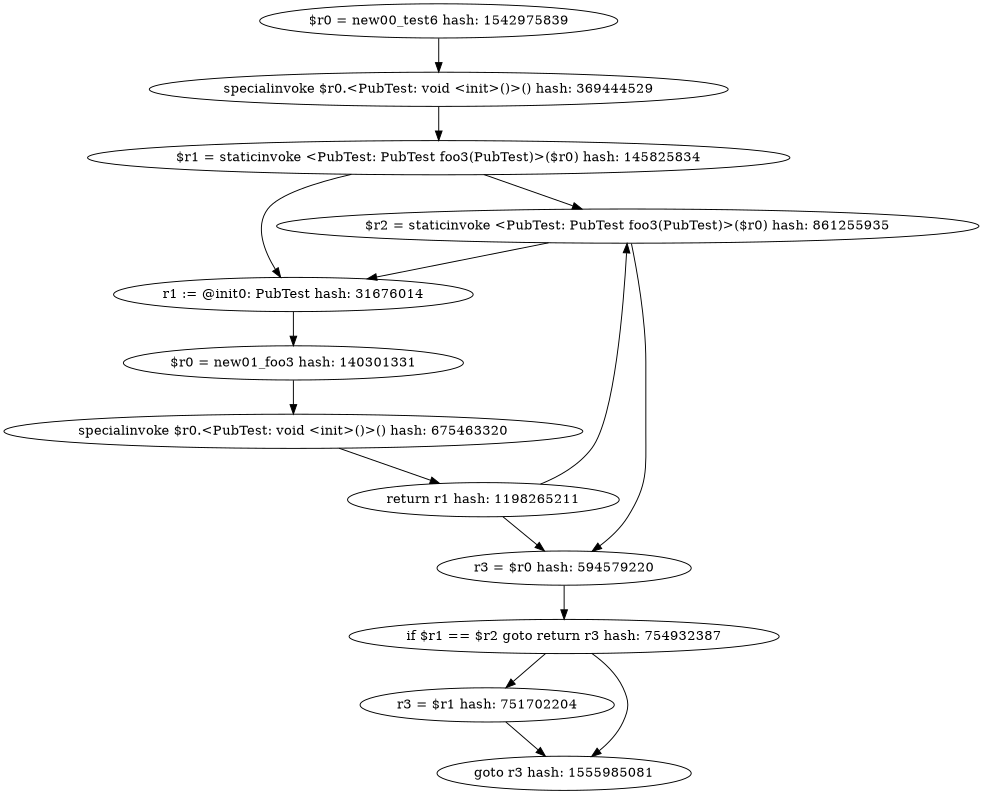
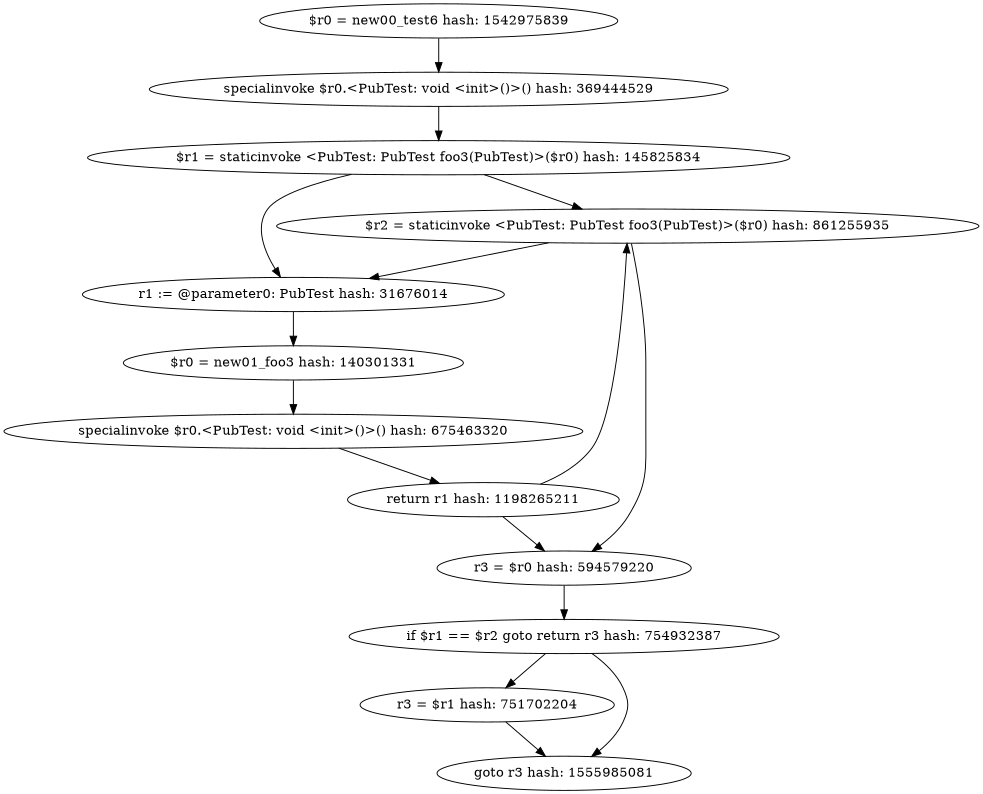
node "r1 := @init0: PubTest hash: 31676014": label "r1 := @init0: PubTest hash: 31676014" -> "r1 := @parameter0: PubTest hash: 31676014"
